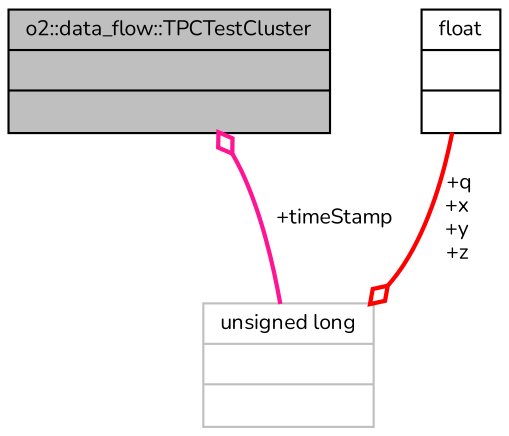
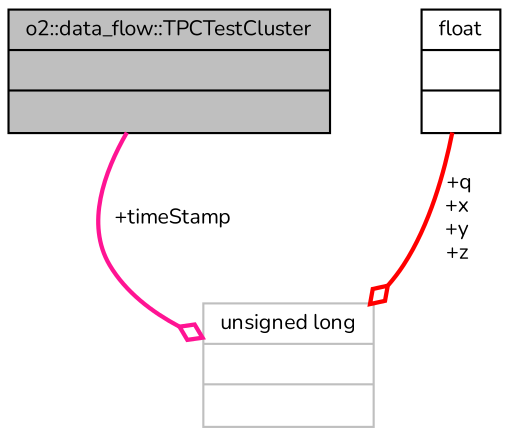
edge "unsigned long" -> "o2::data_flow::TPCTestCluster": reversed
